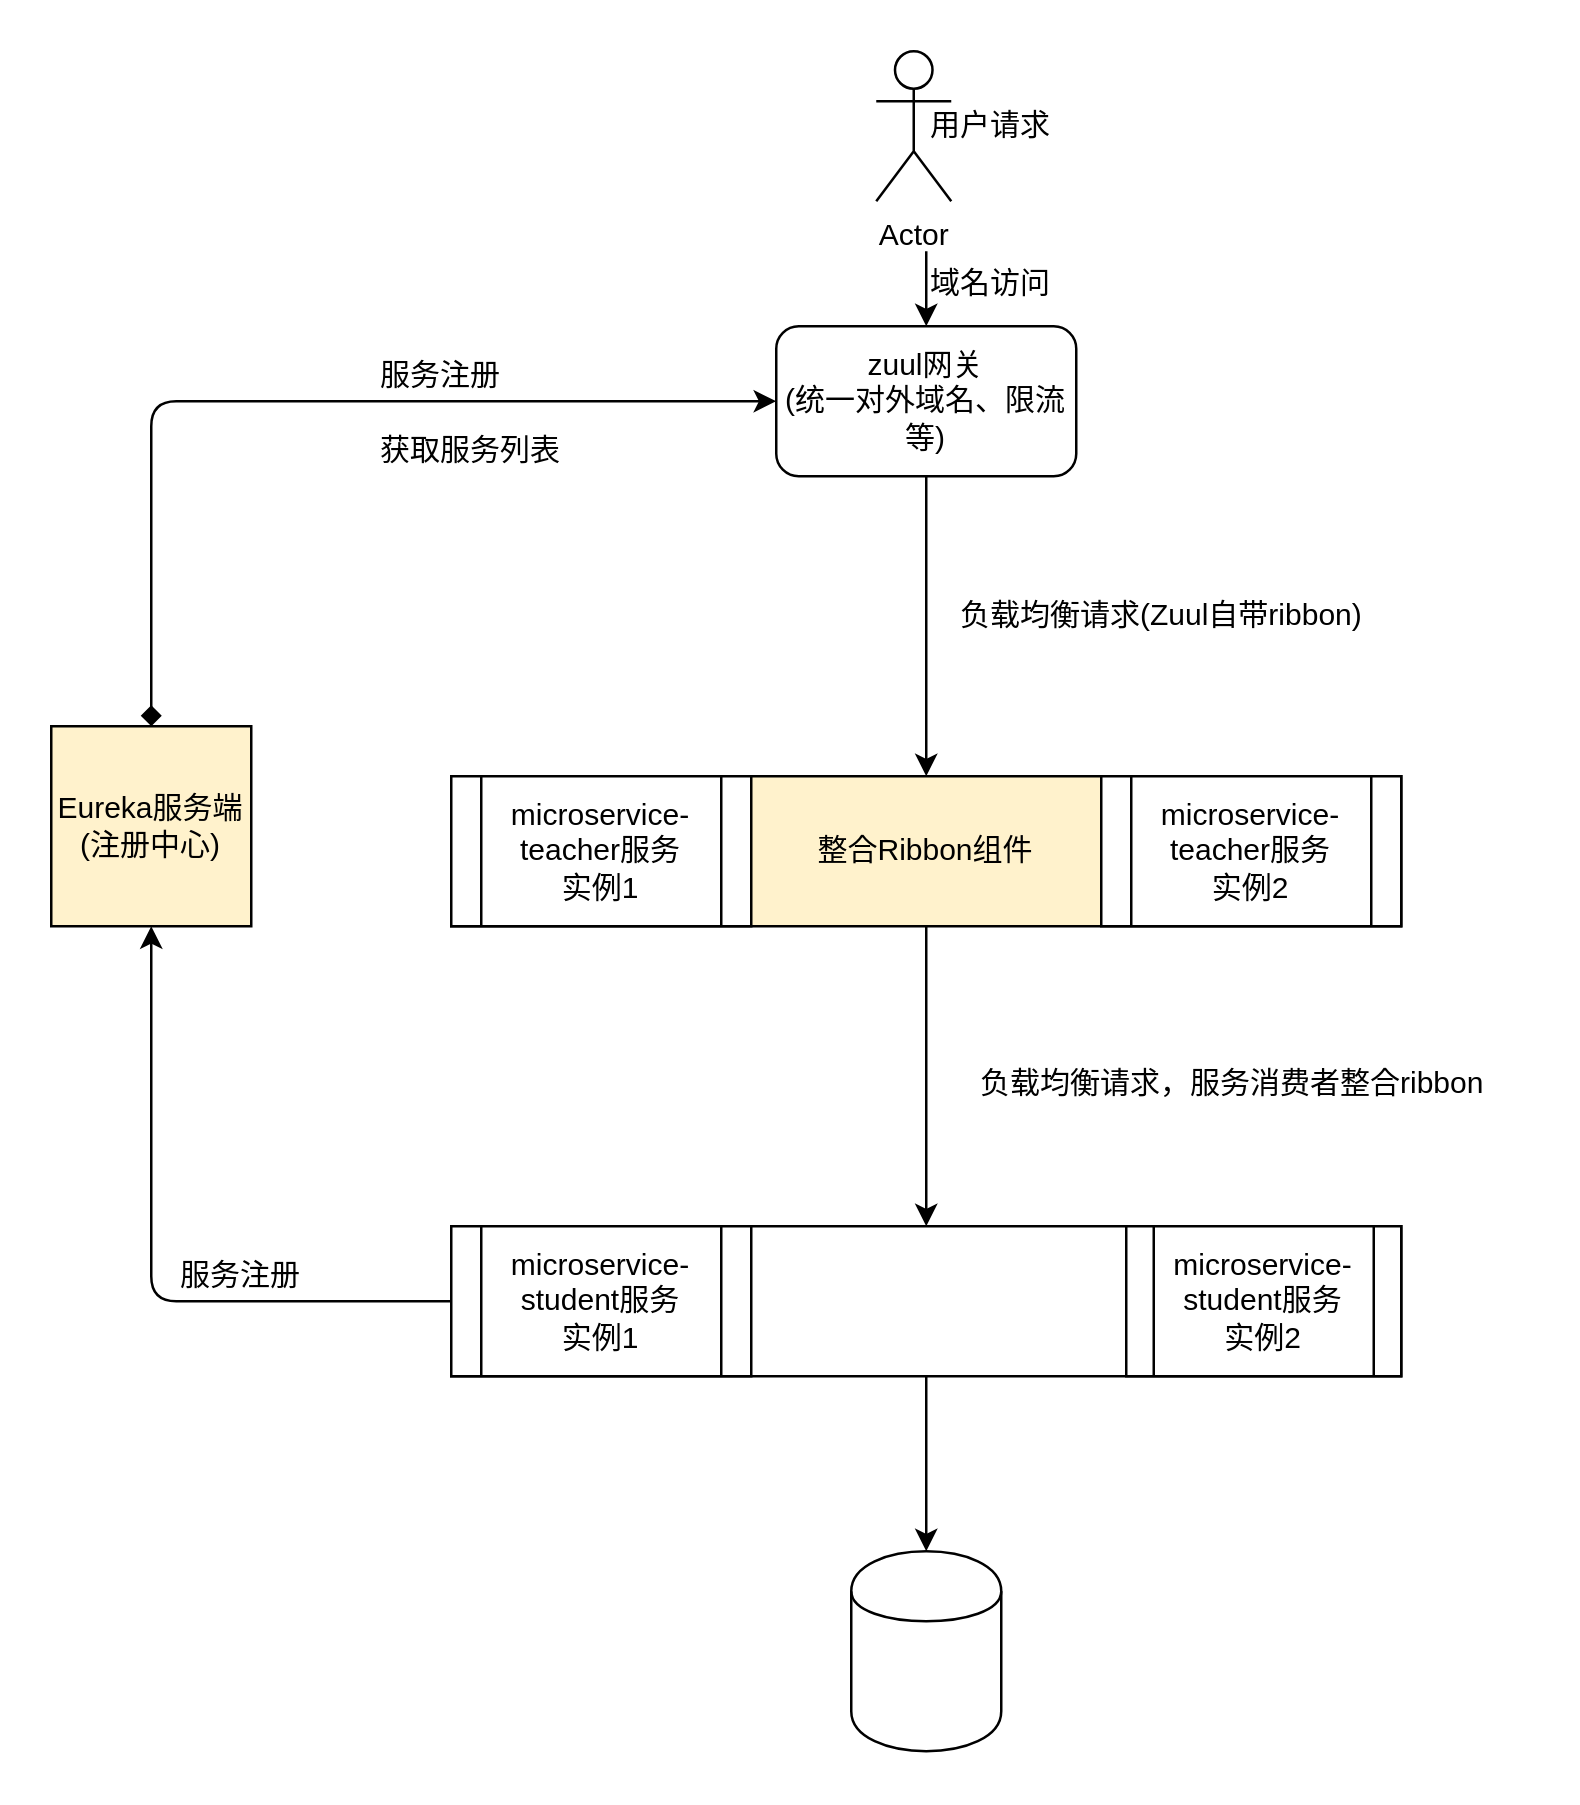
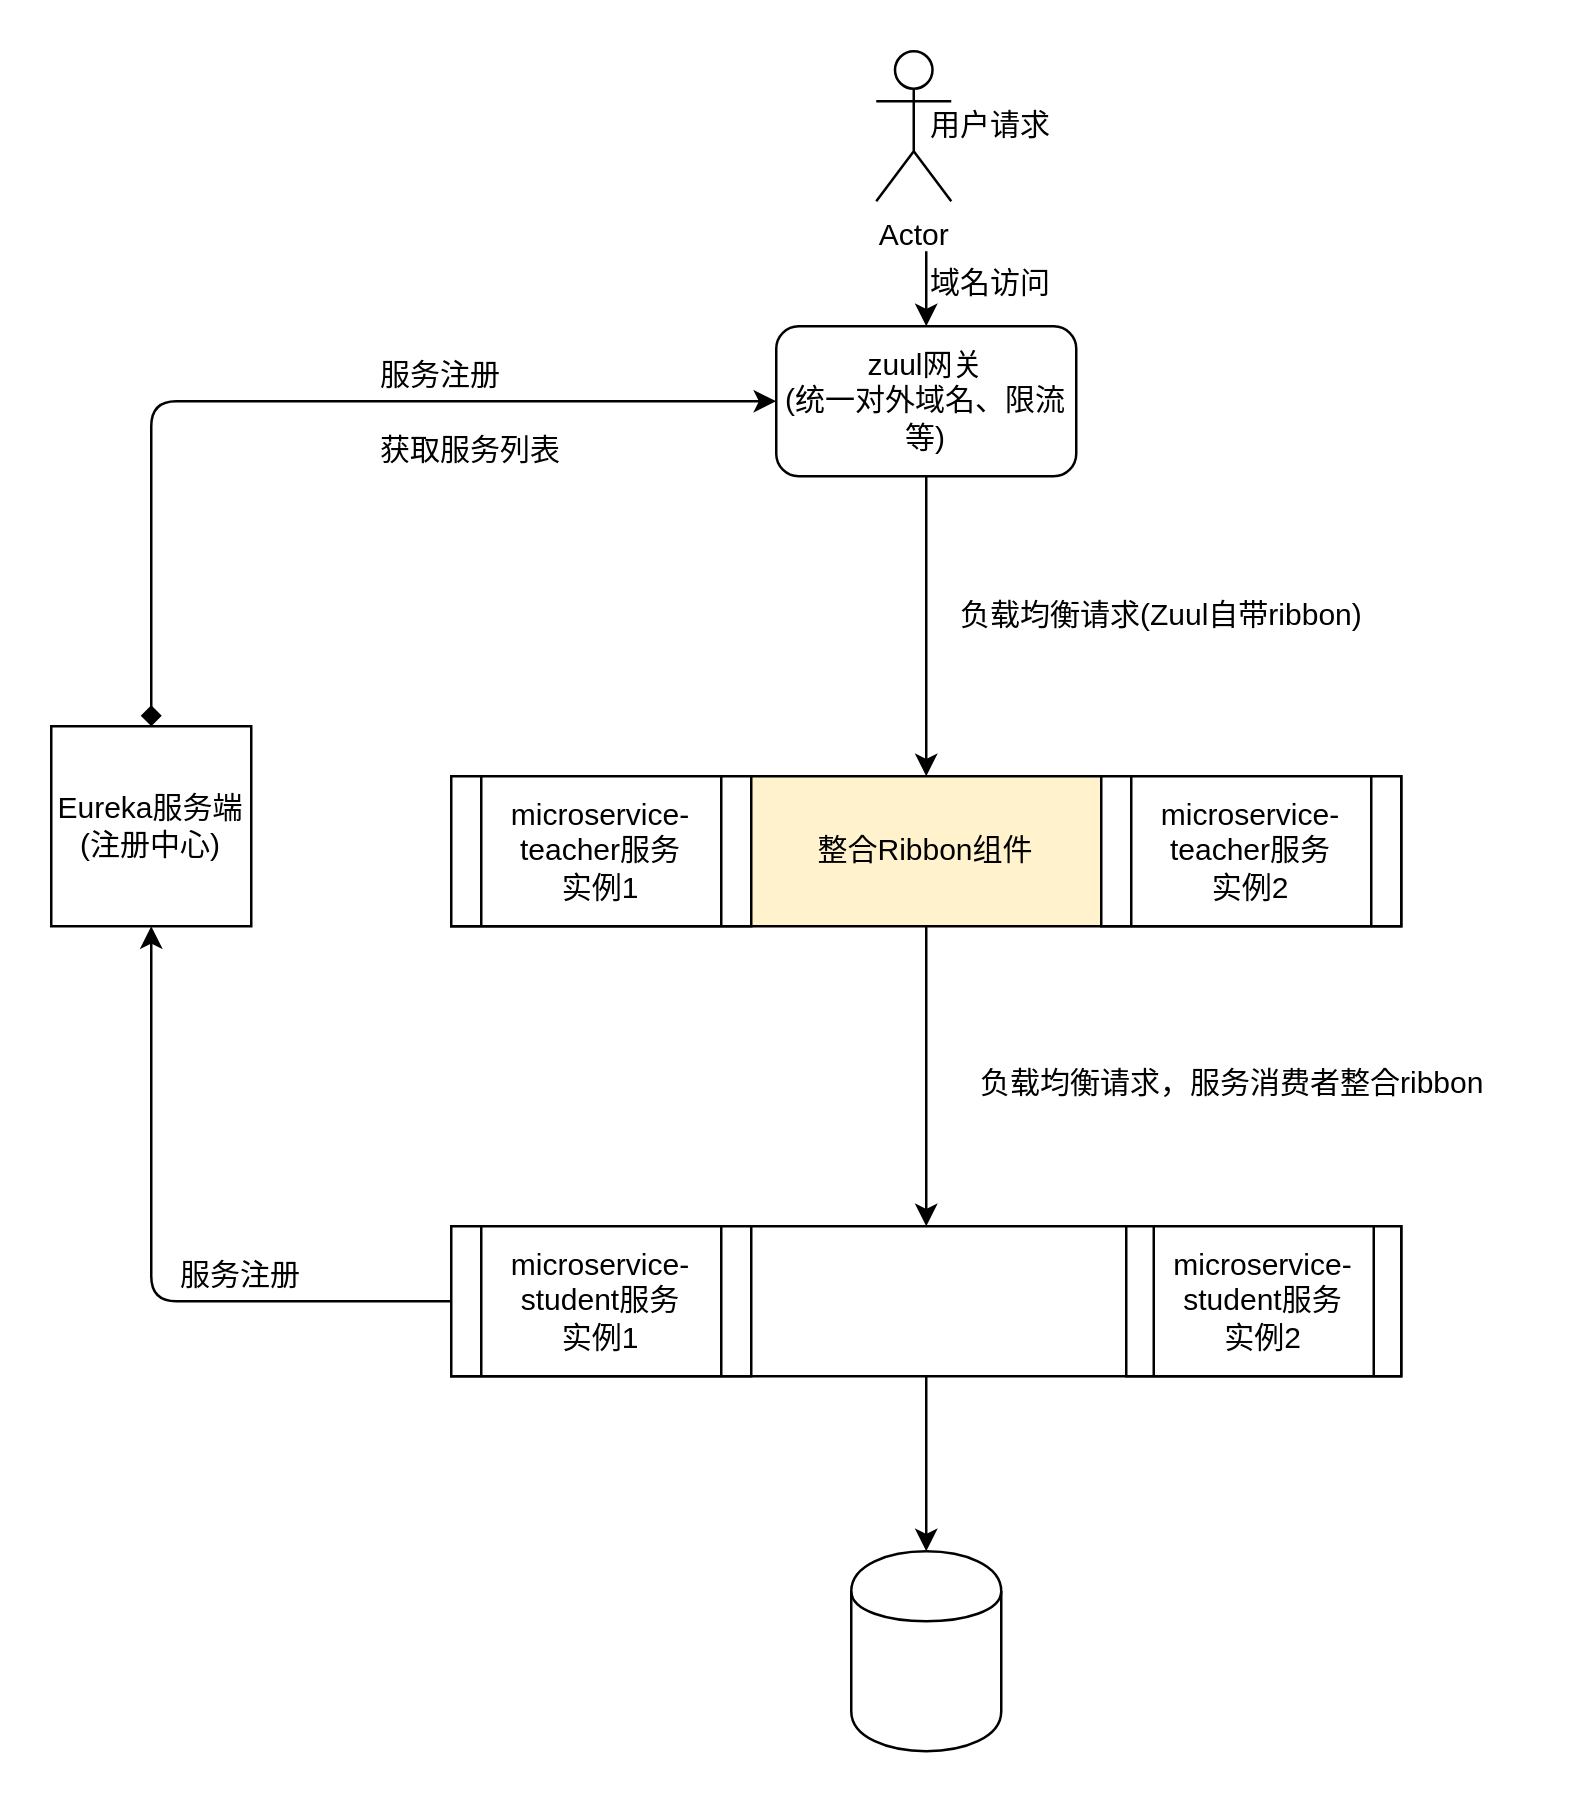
node "Eureka服务端 (注册中心)": fillcolor #fff2cc -> #ffffff
